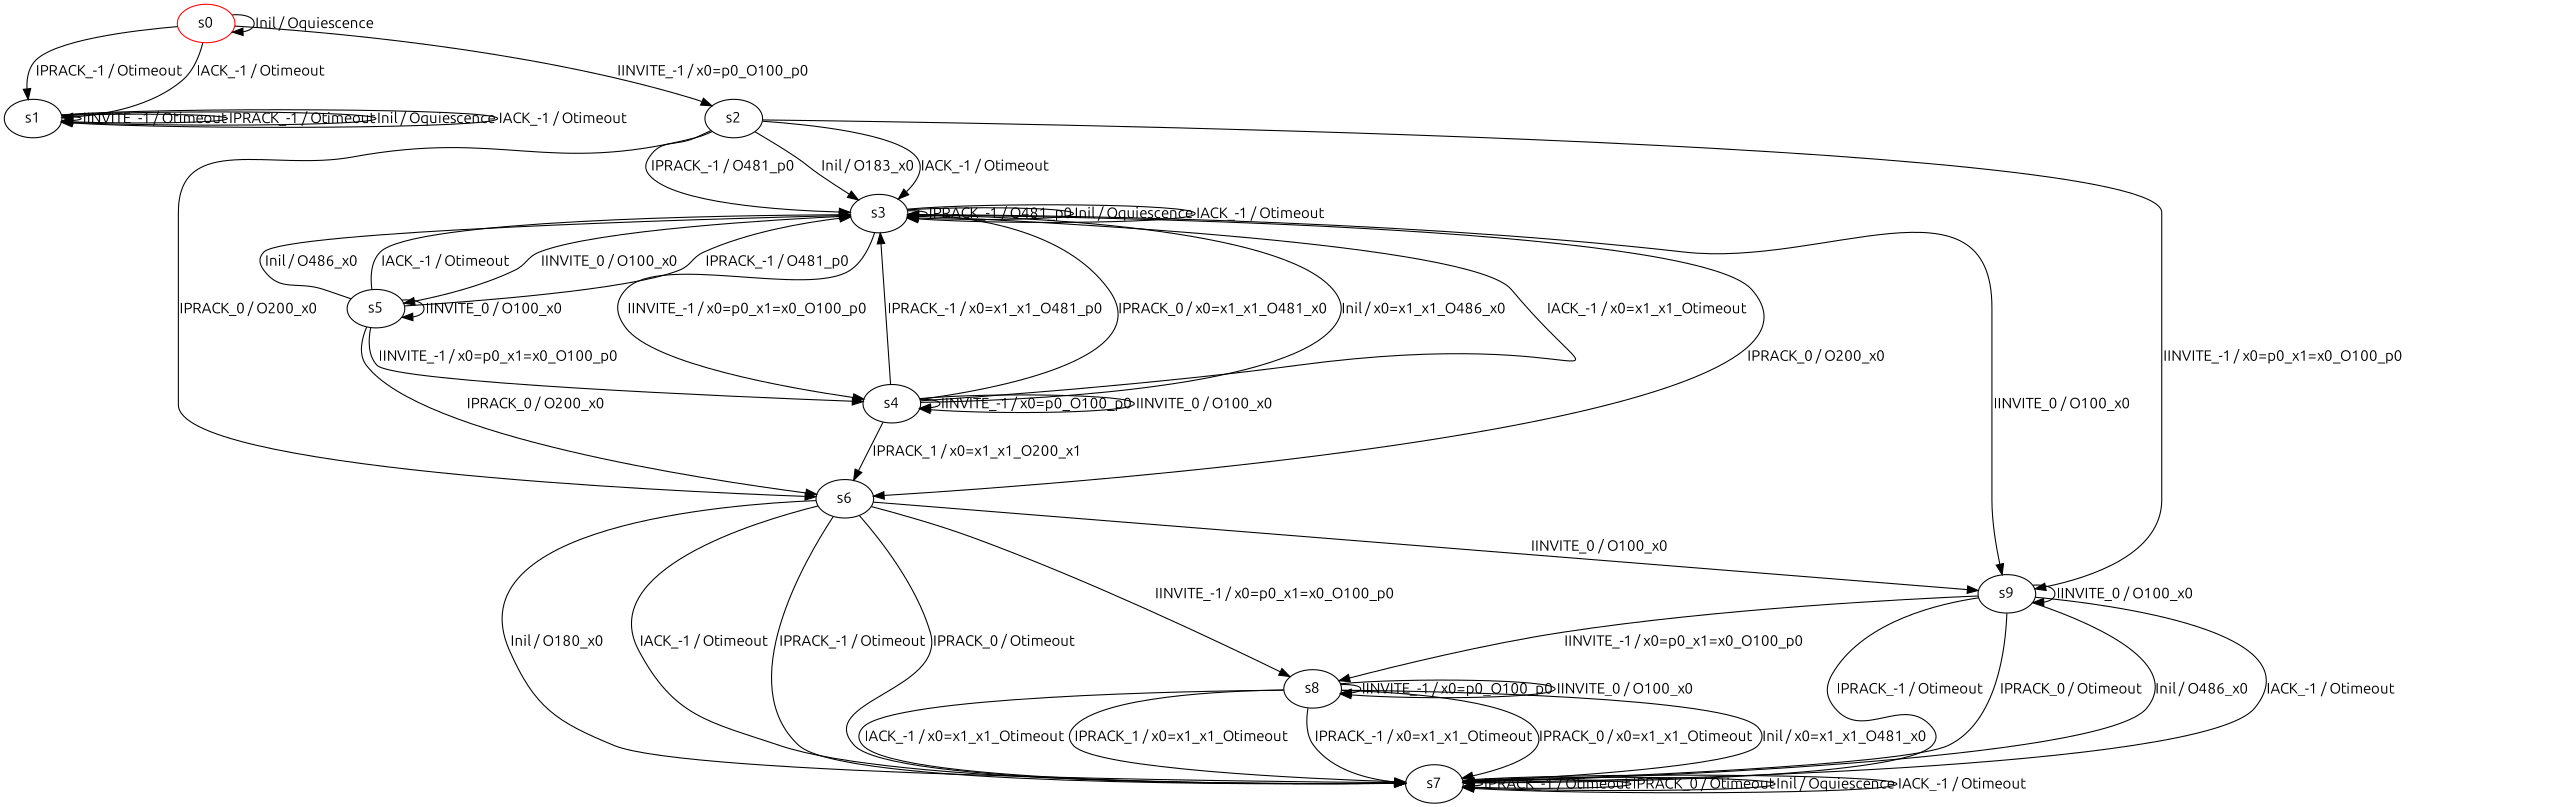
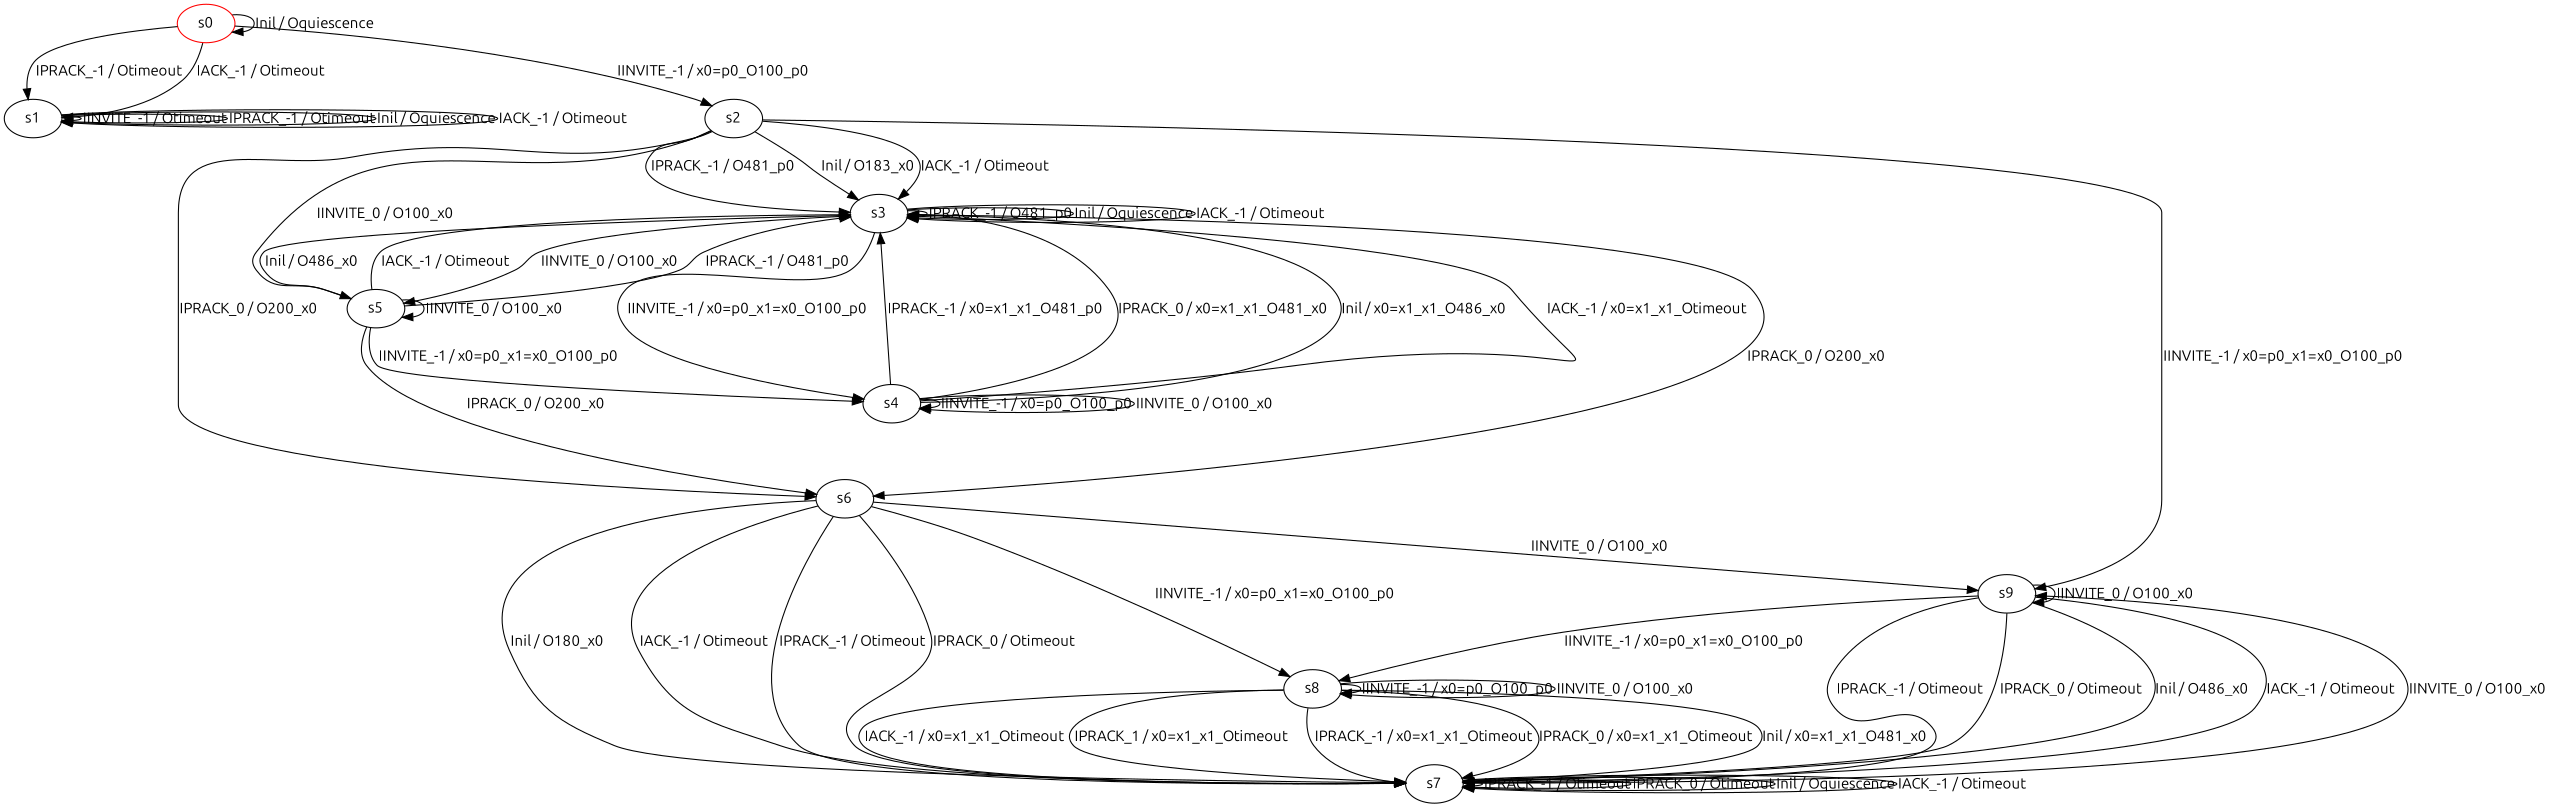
edge "s2" -> "s5": added, label "IINVITE_0 / O100_x0"
edge "s3" -> "s9": now "s7" -> "s9"
edge "s4" -> "s6": removed, label "IPRACK_1 / x0=x1_x1_O200_x1"
